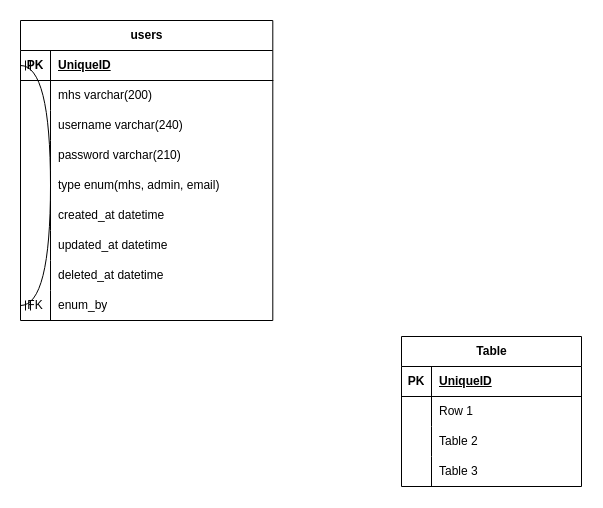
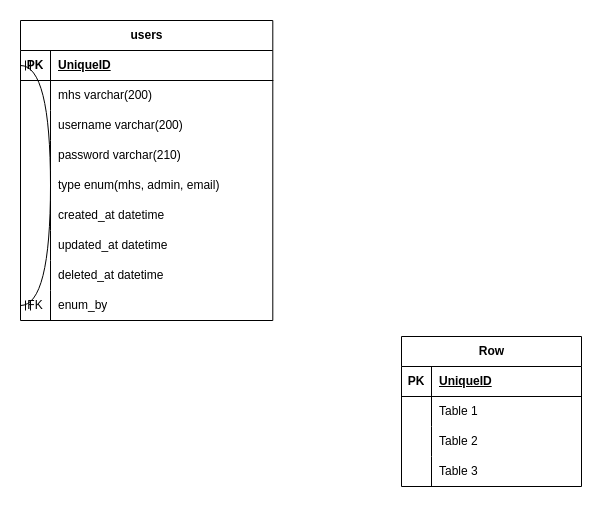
node "username varchar(240)": label "username varchar(240)" -> "username varchar(200)"
node "Table": label "Table" -> "Row"
node "Row 1": label "Row 1" -> "Table 1"
